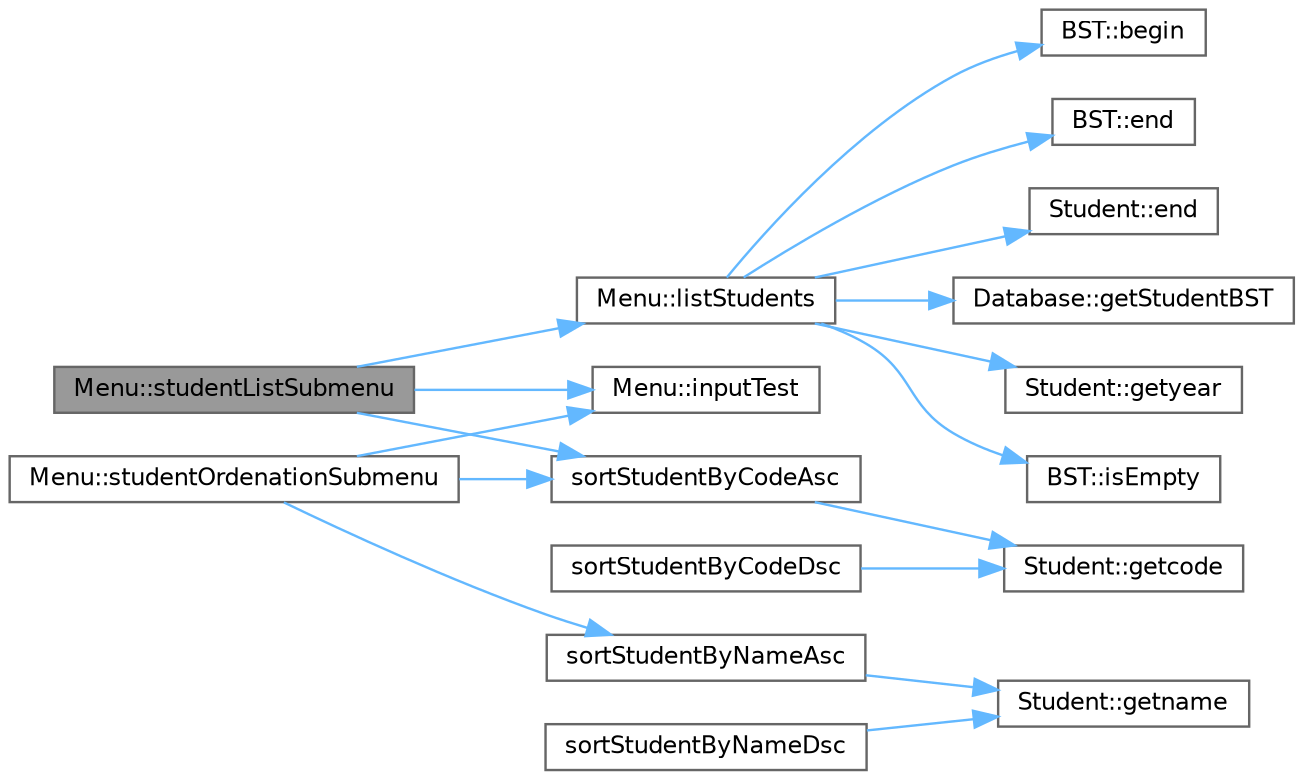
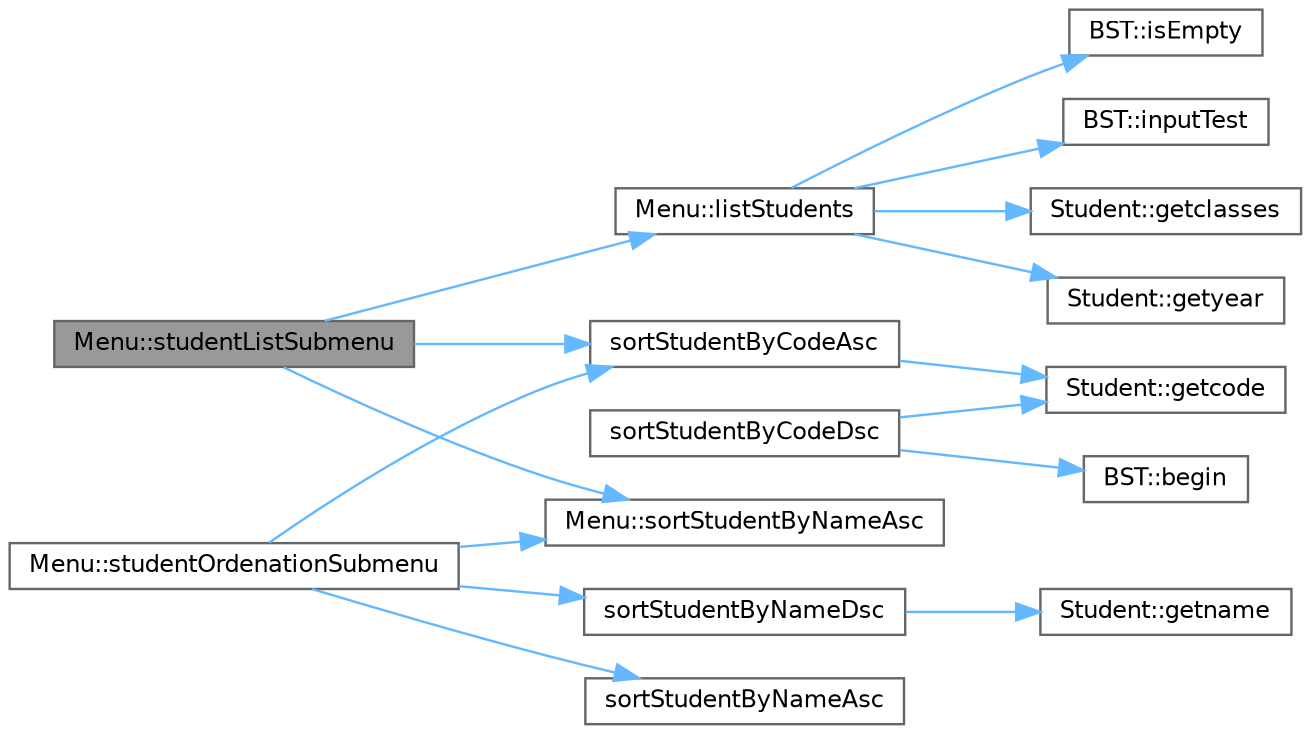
node "BST::end": label "BST::end" -> "BST::inputTest"
edge "Menu::listStudents" -> "BST::begin": now "sortStudentByCodeDsc" -> "BST::begin"
node "Student::end": label "Student::end" -> "Student::getclasses"
node "Database::getStudentBST": removed
node "Menu::inputTest": label "Menu::inputTest" -> "Menu::sortStudentByNameAsc"
edge "Menu::studentOrdenationSubmenu" -> "sortStudentByNameDsc": added
edge "sortStudentByNameAsc" -> "Student::getname": removed
